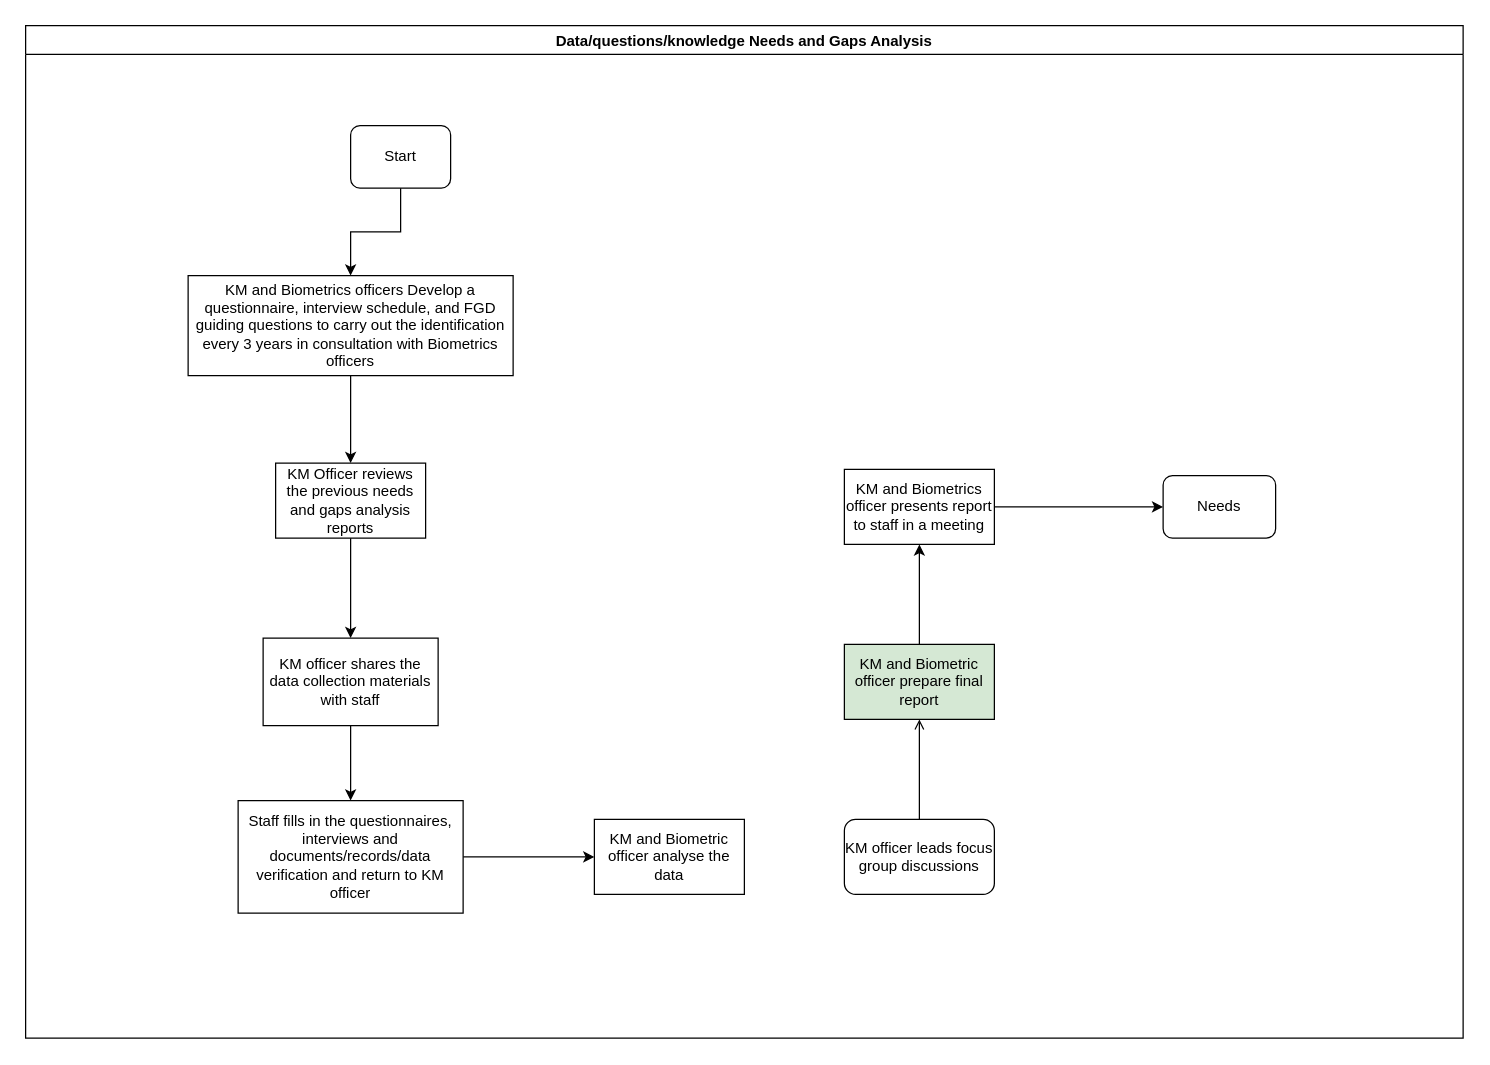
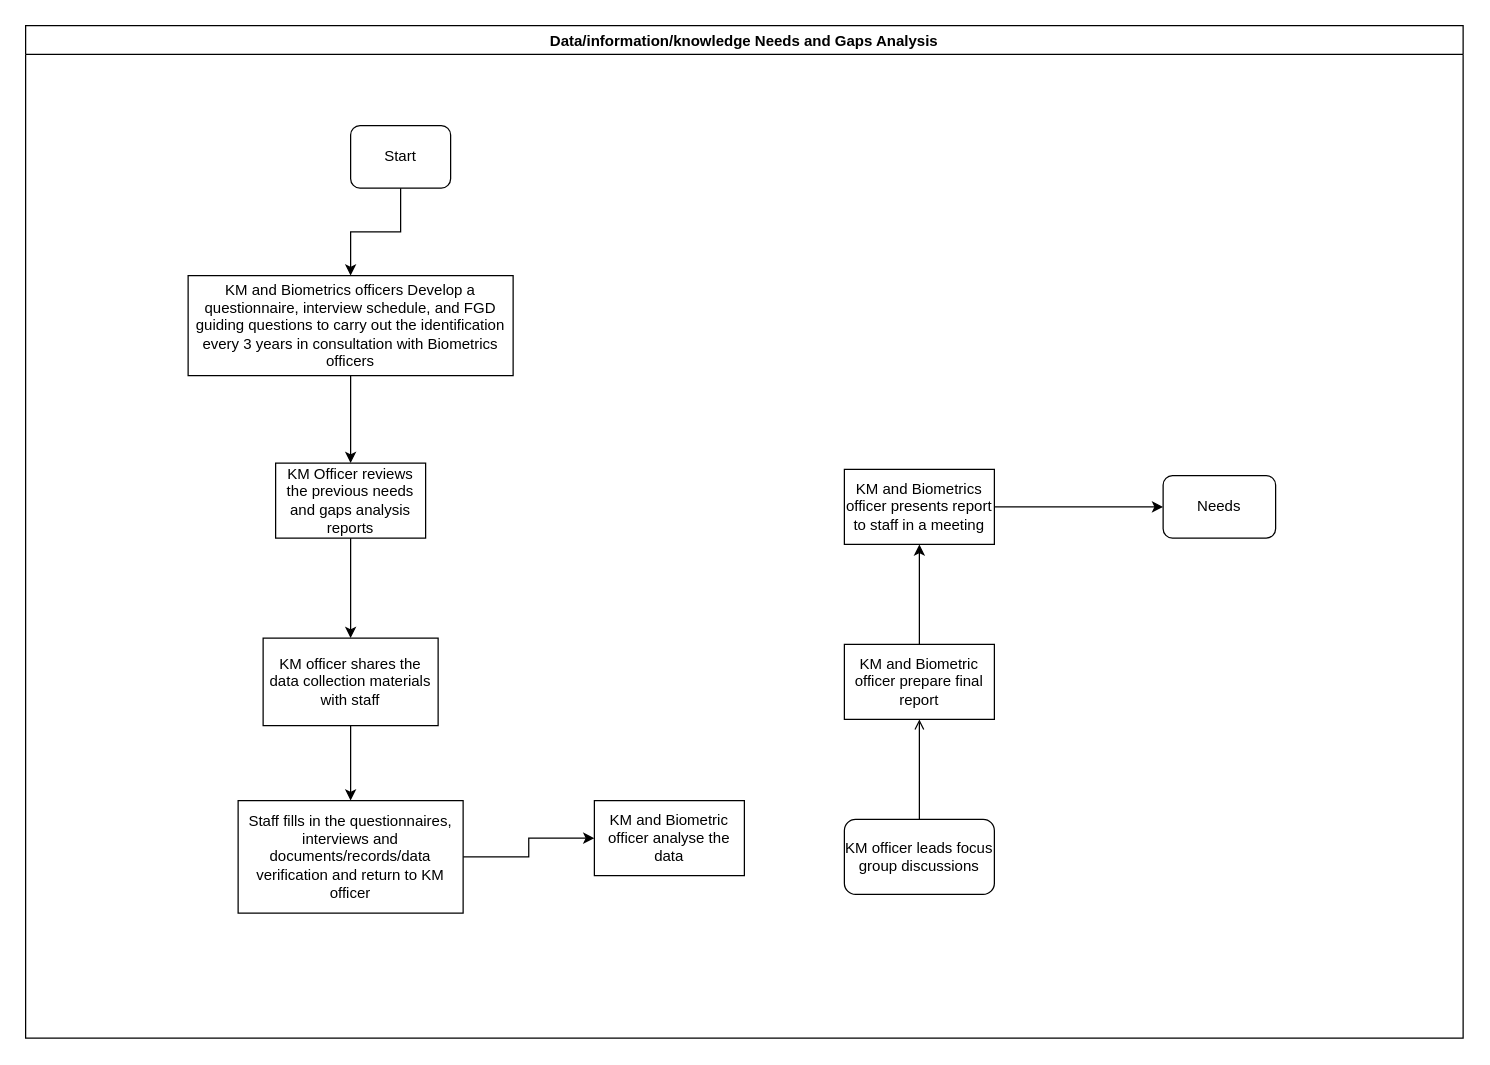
node "Data/questions/knowledge Needs and Gaps Analysis": label "Data/questions/knowledge Needs and Gaps Analysis" -> "Data/information/knowledge Needs and Gaps Analysis"
node "KM and Biometric officer prepare final report": fillcolor #d5e8d4 -> #ffffff
node "KM and Biometric officer analyse the data": moved (669, 857) -> (669, 838)
